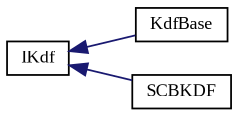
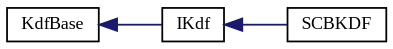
edge "KdfBase" -> "IKdf": reversed
